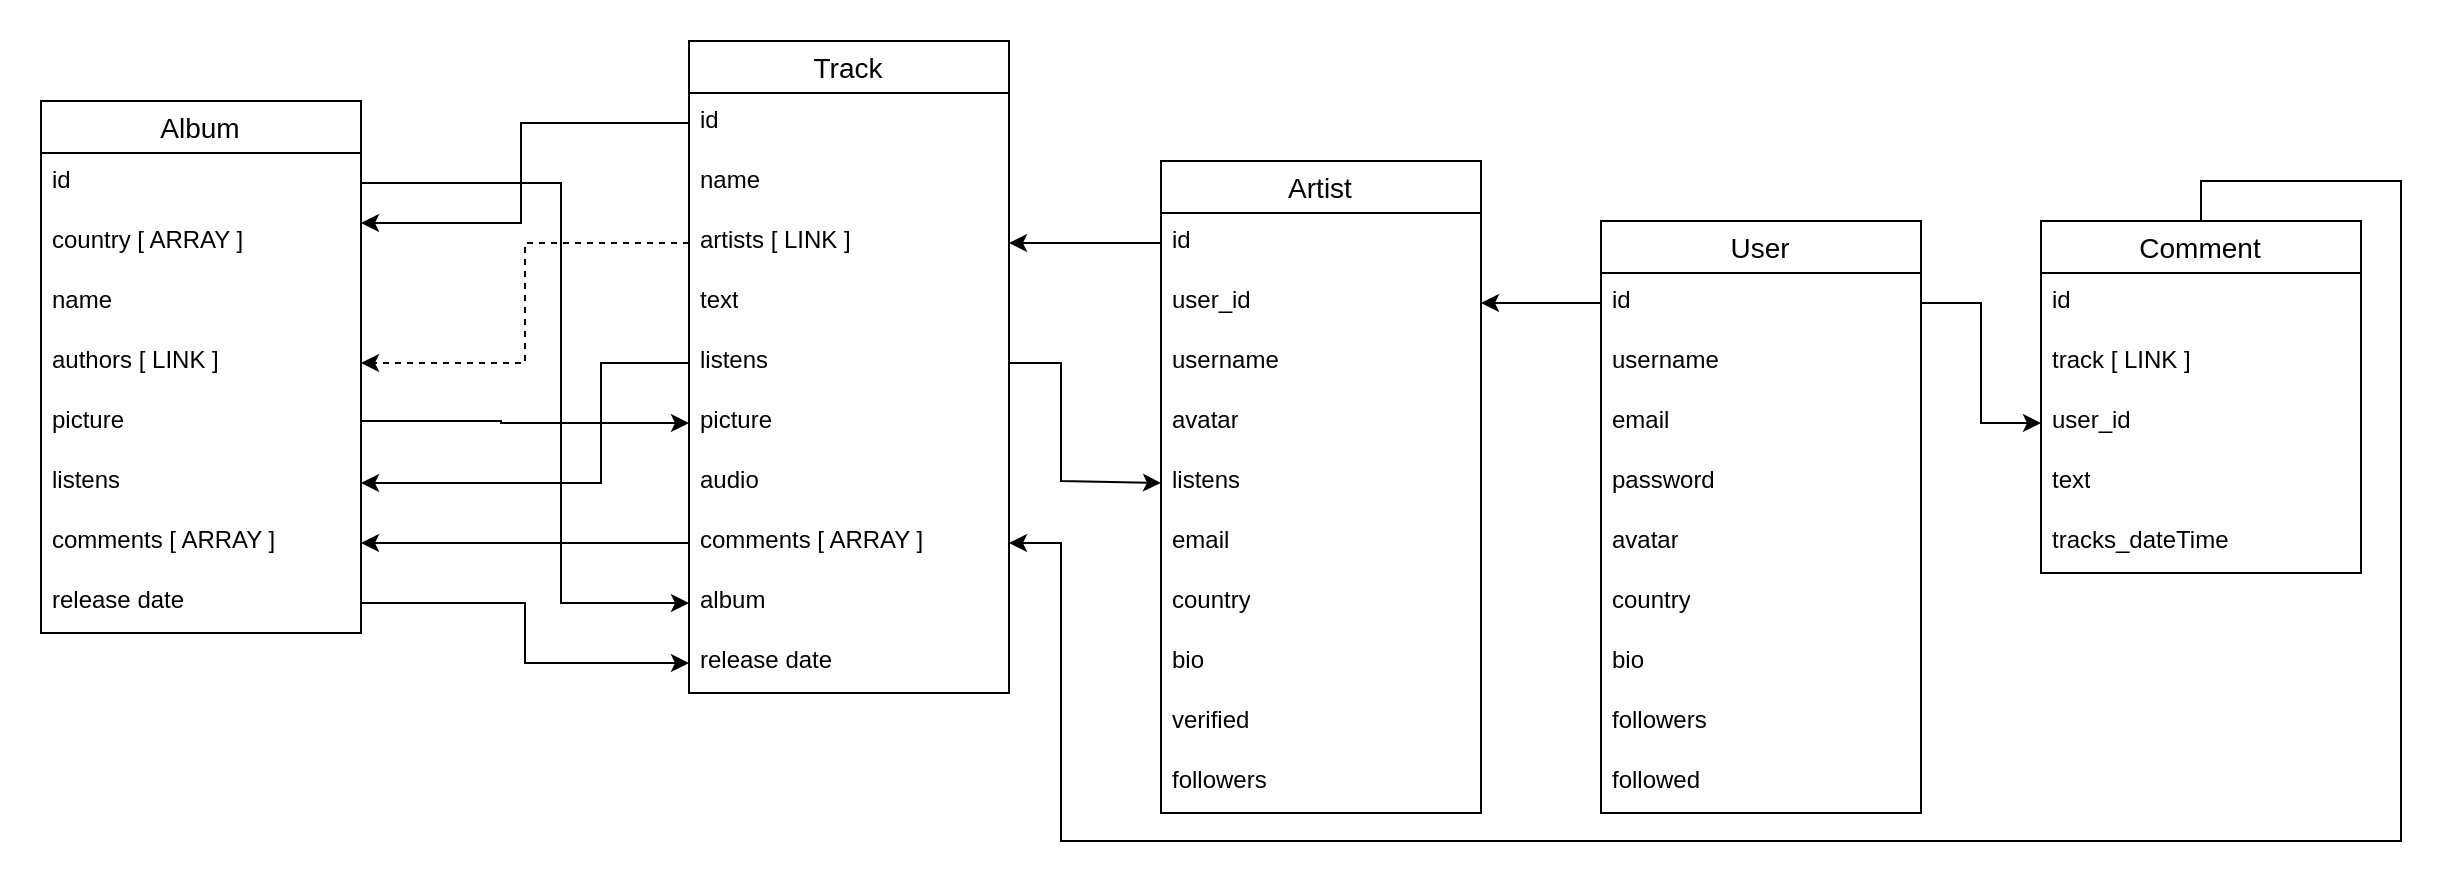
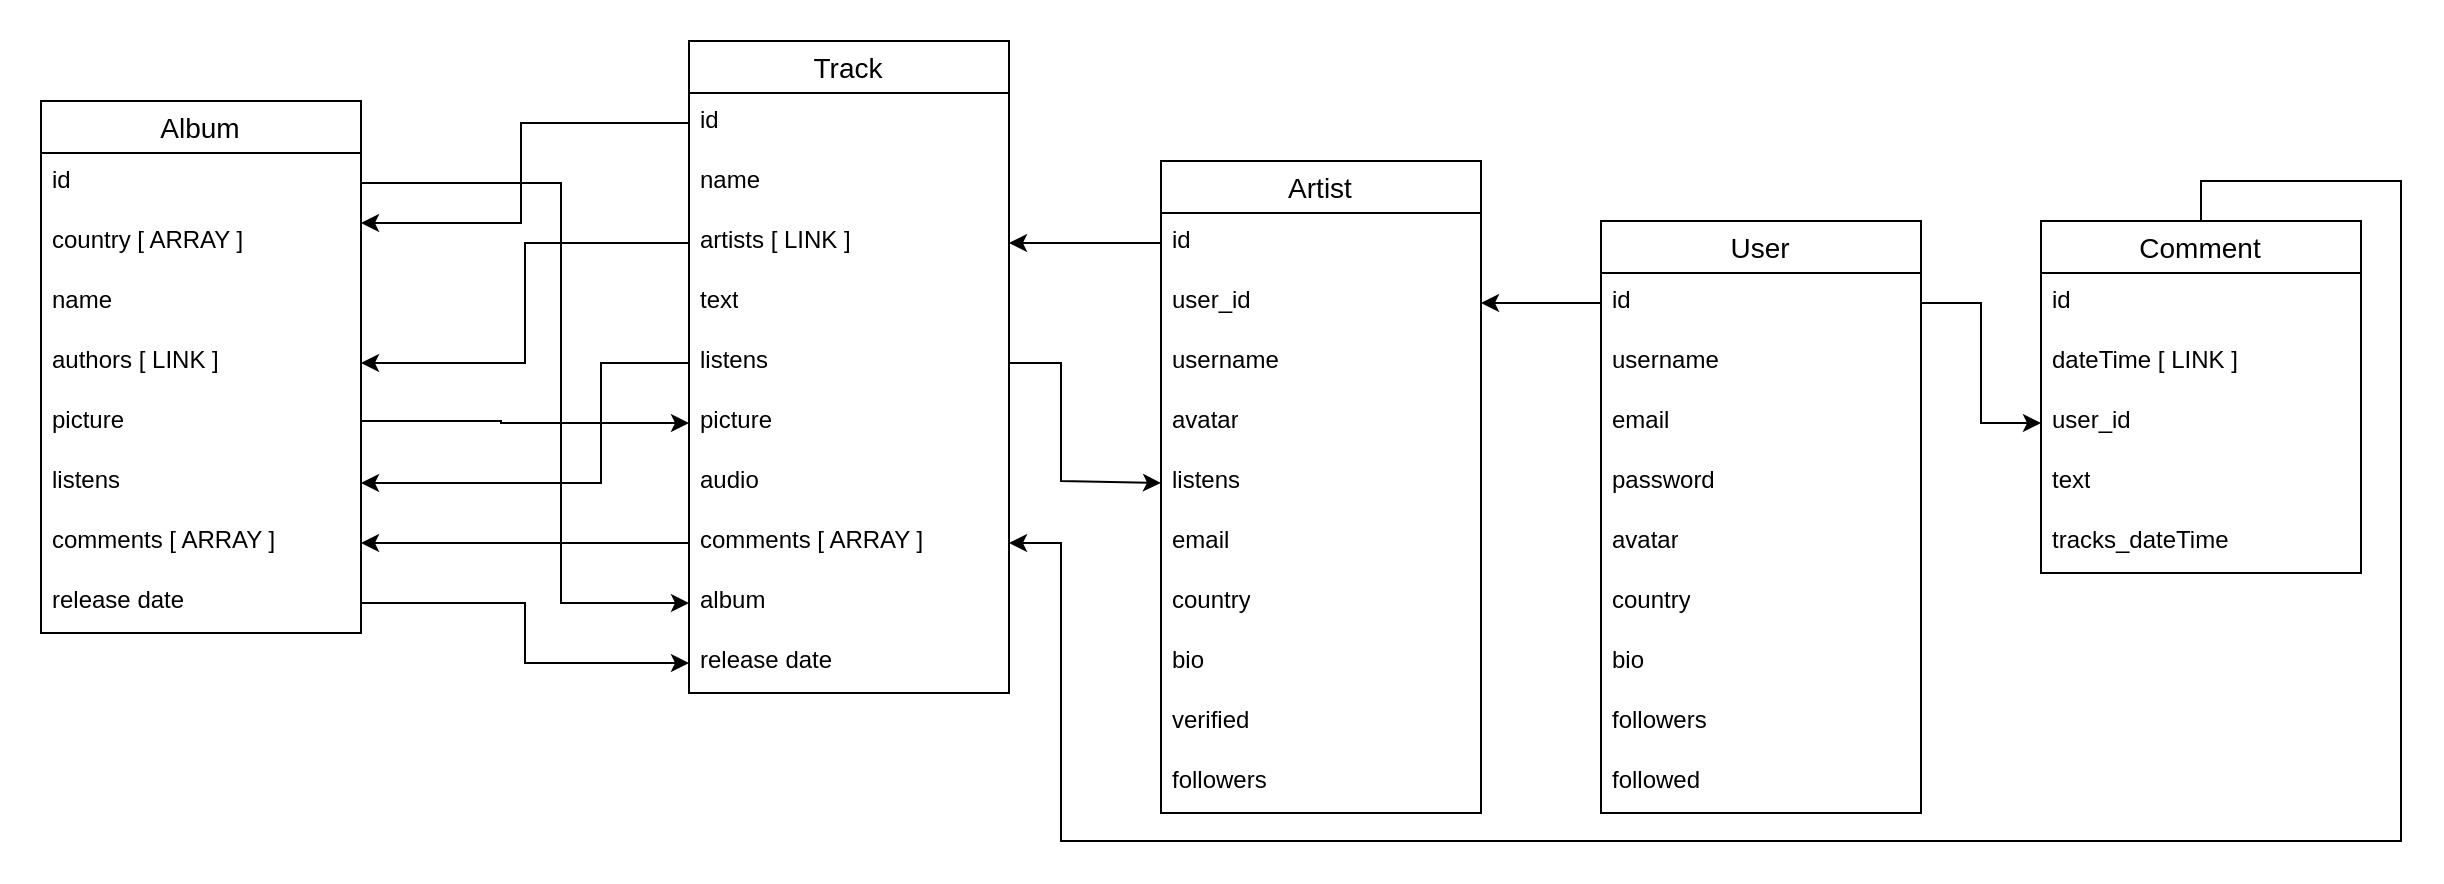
edge "artists [ LINK ]" -> "authors [ LINK ]": style dashed -> solid
node "track [ LINK ]": label "track [ LINK ]" -> "dateTime [ LINK ]"
